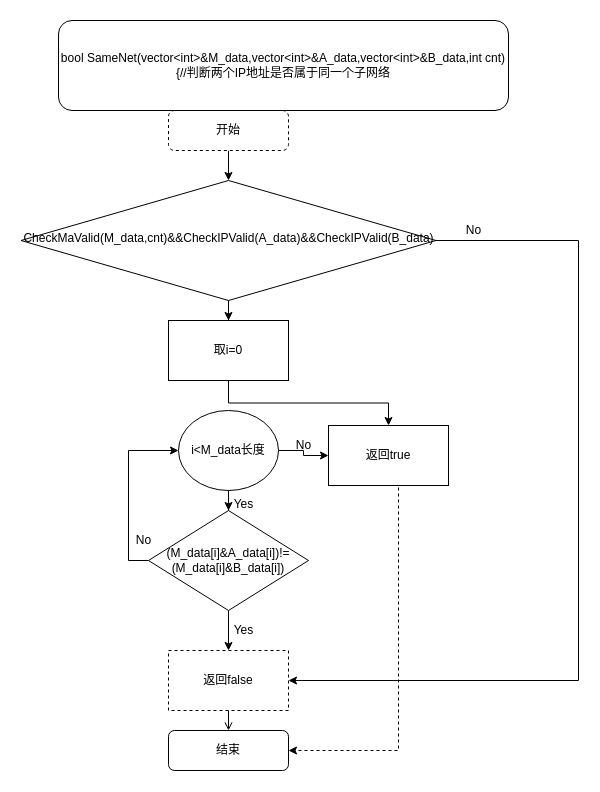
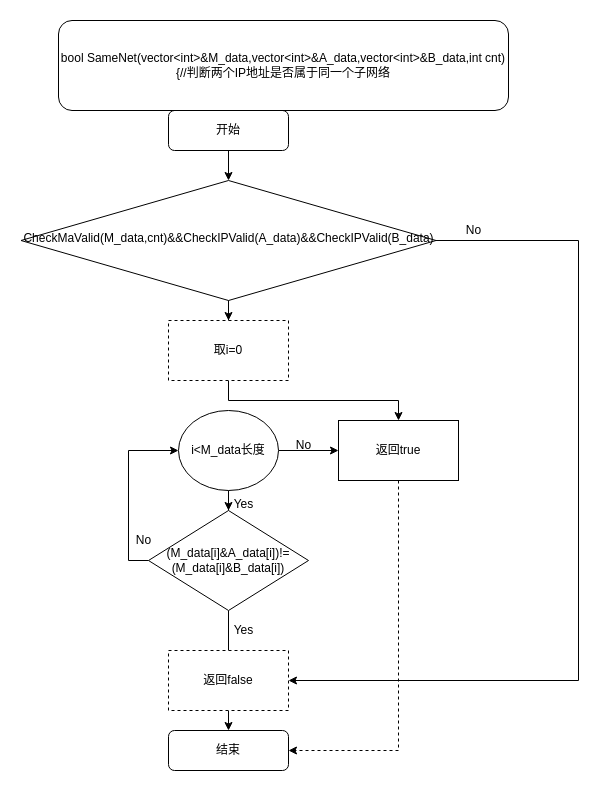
node "开始": style dashed -> solid
node "取i=0": style solid -> dashed
node "返回true": moved (389, 456) -> (399, 451)
edge "(M_data[i]&A_data[i])!=(M_data[i]&B_data[i])" -> "返回false": arrowhead classic -> none
edge "返回false" -> "结束": arrowhead open -> classic
